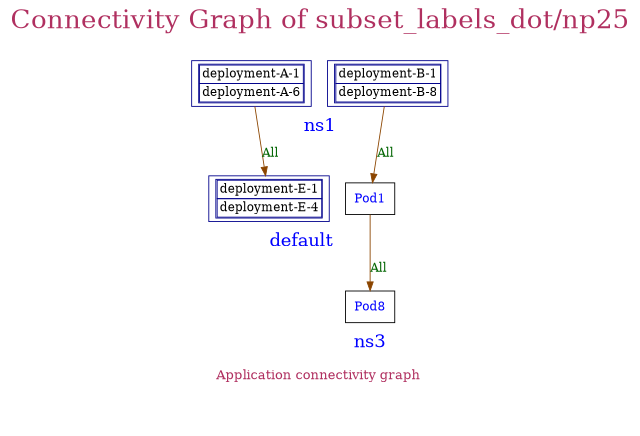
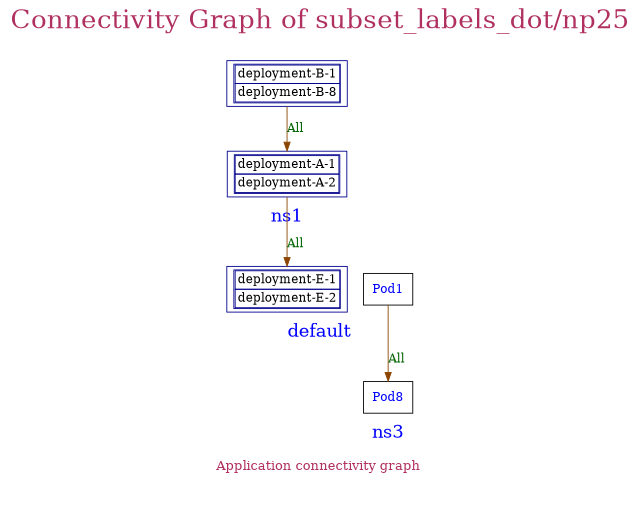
node "deployment-A-1": text "deployment-A-6" -> "deployment-A-2"
edge "deployment-B-1" -- "Pod1": now "deployment-B-1" -- "deployment-A-1"
node "deployment-E-1": text "deployment-E-4" -> "deployment-E-2"
